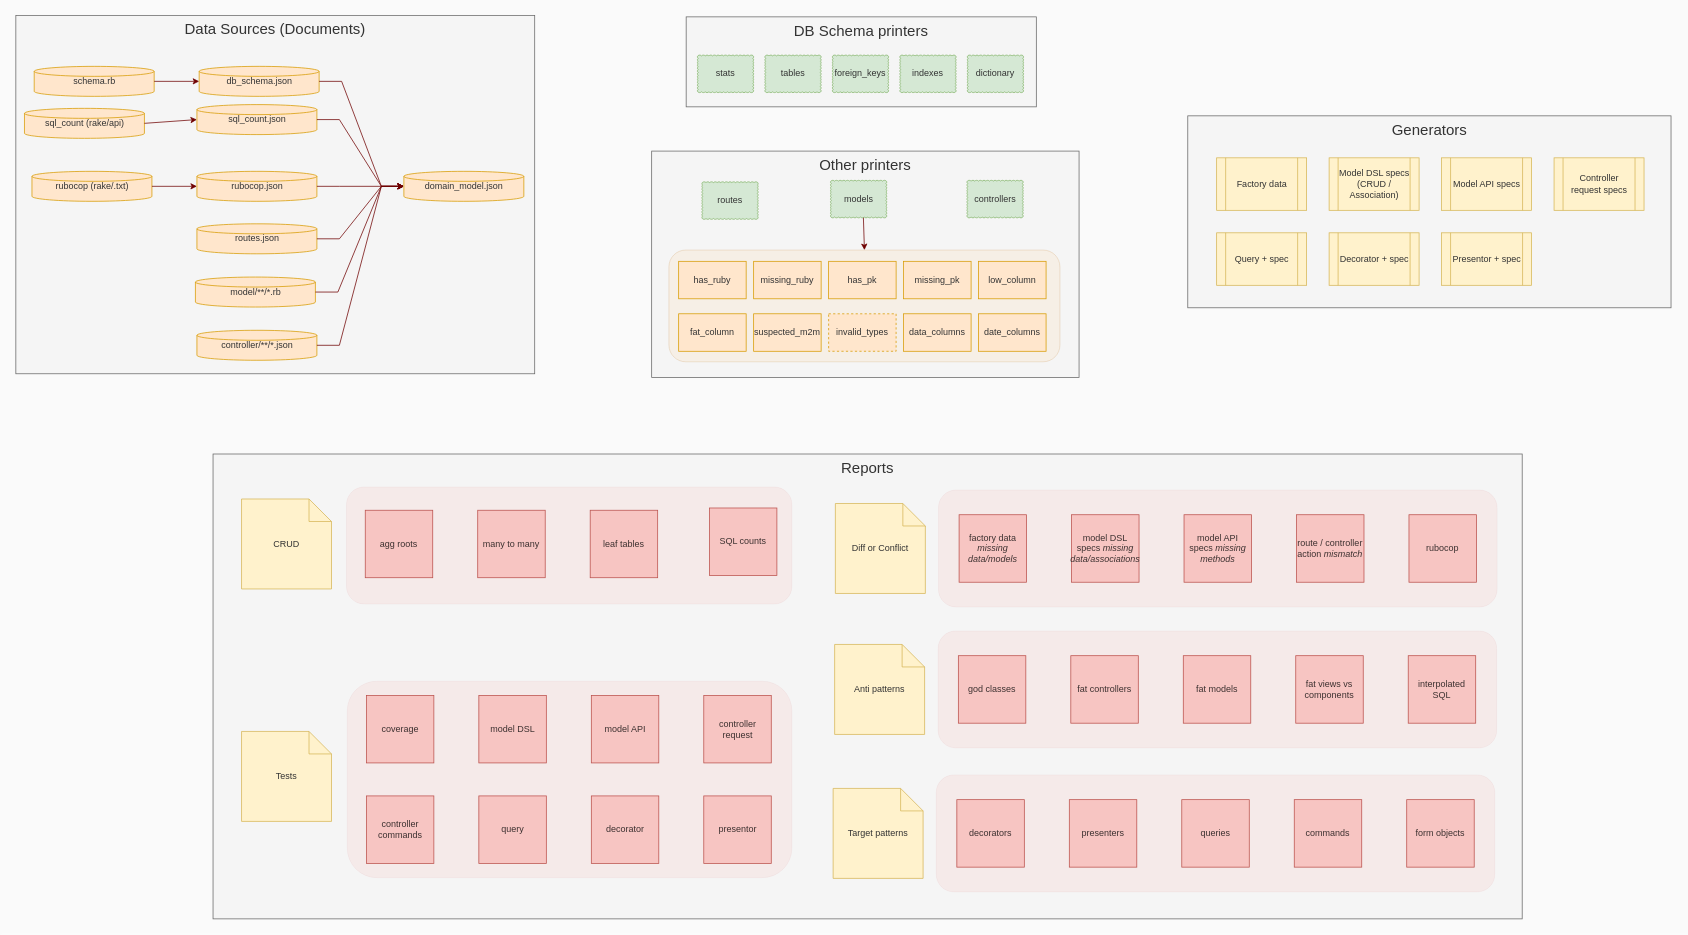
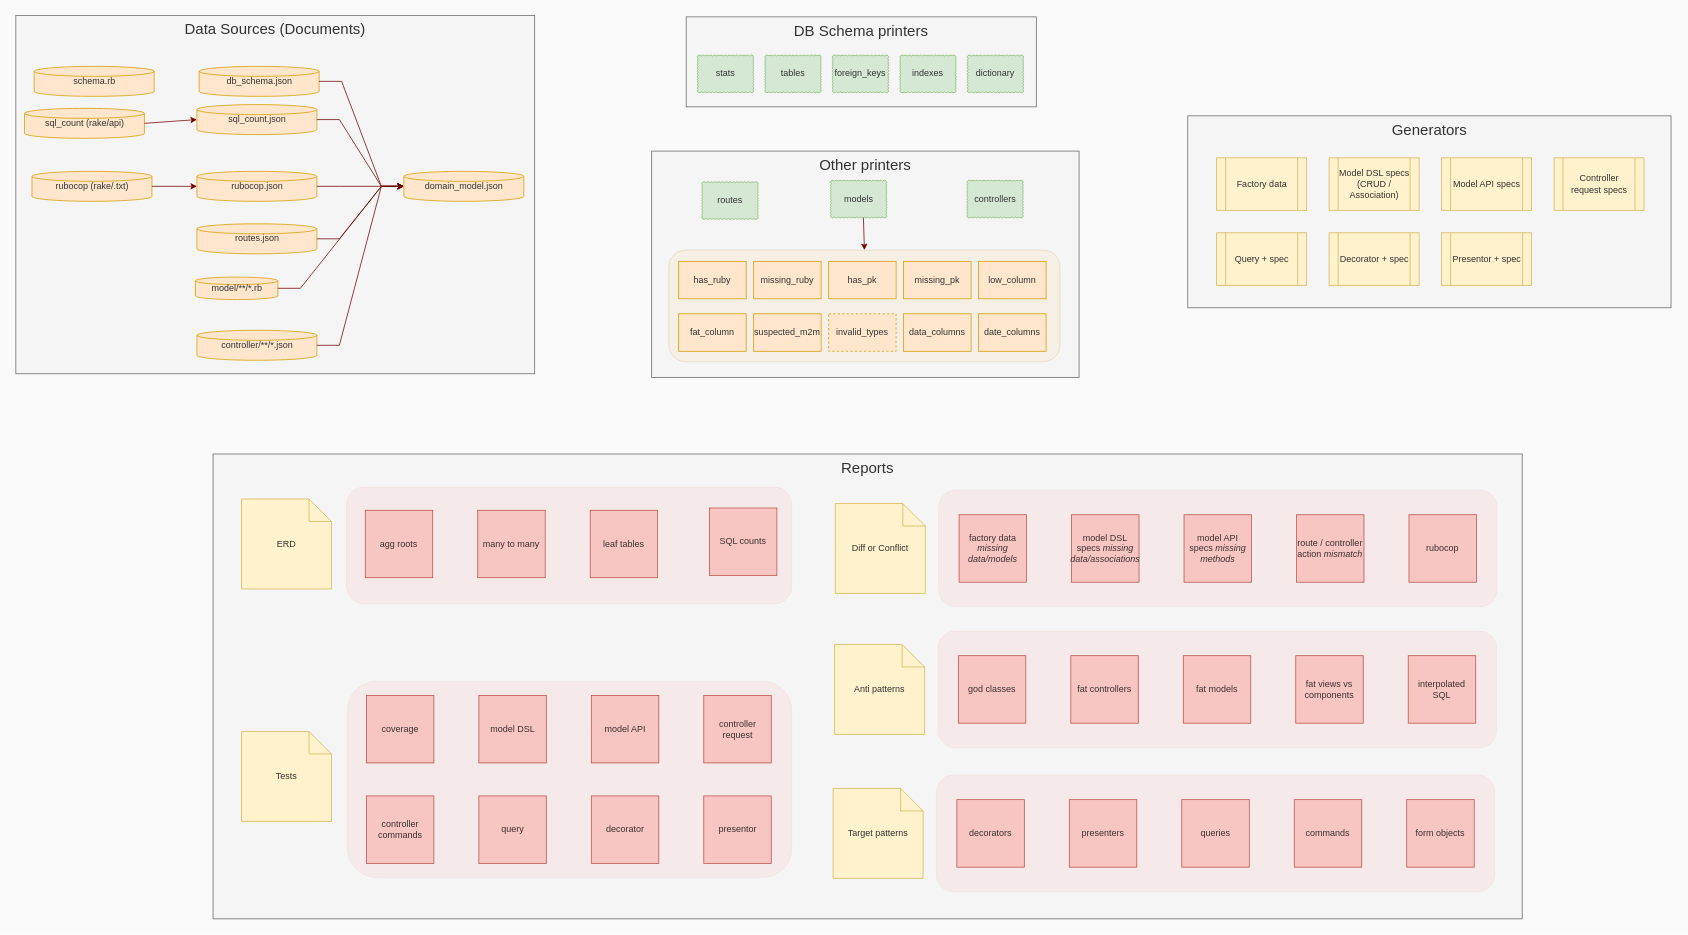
edge "schema.rb" -> "db_schema.json": removed
node "model/**/*.rb": size 120x30 -> 83x23
node "CRUD": label "CRUD" -> "ERD"
